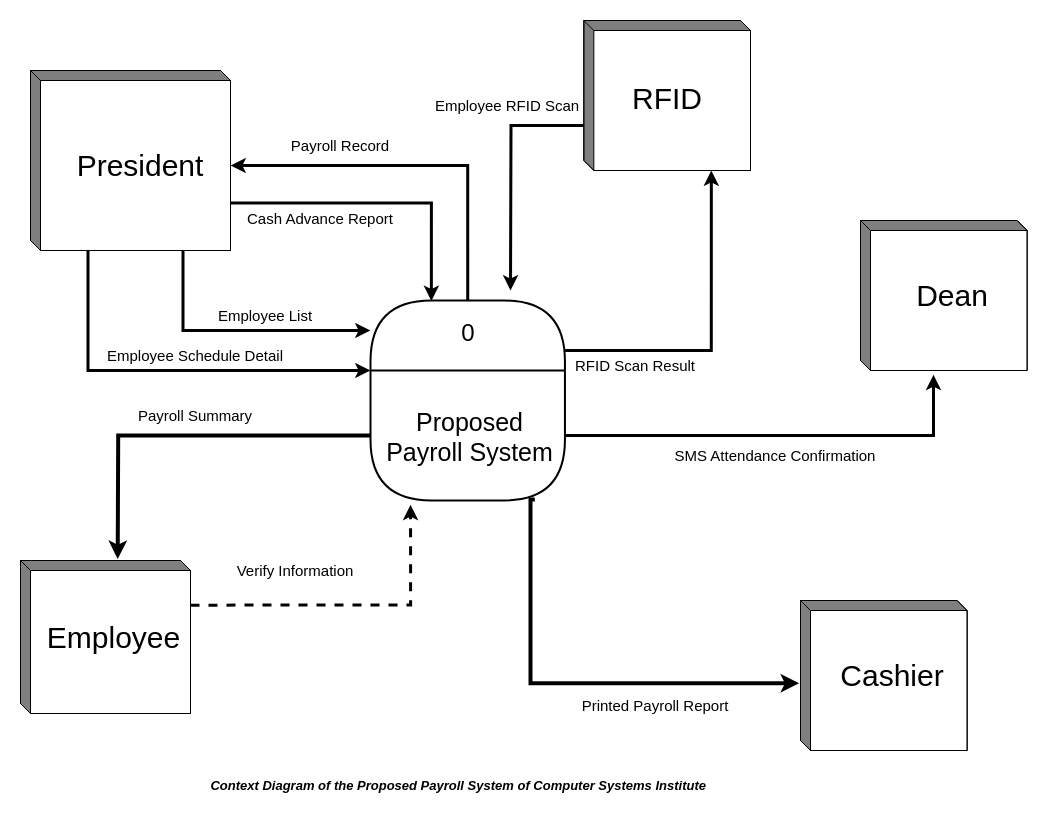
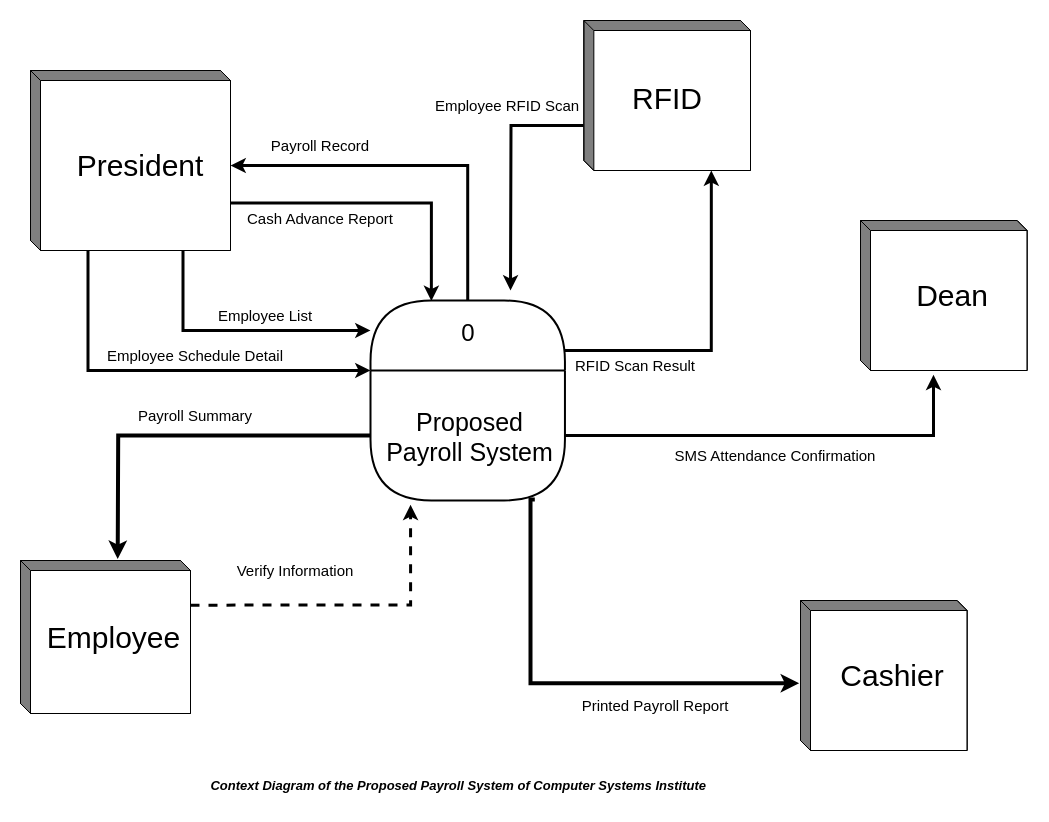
node "Payroll Record": moved (341, 146) -> (321, 146)
